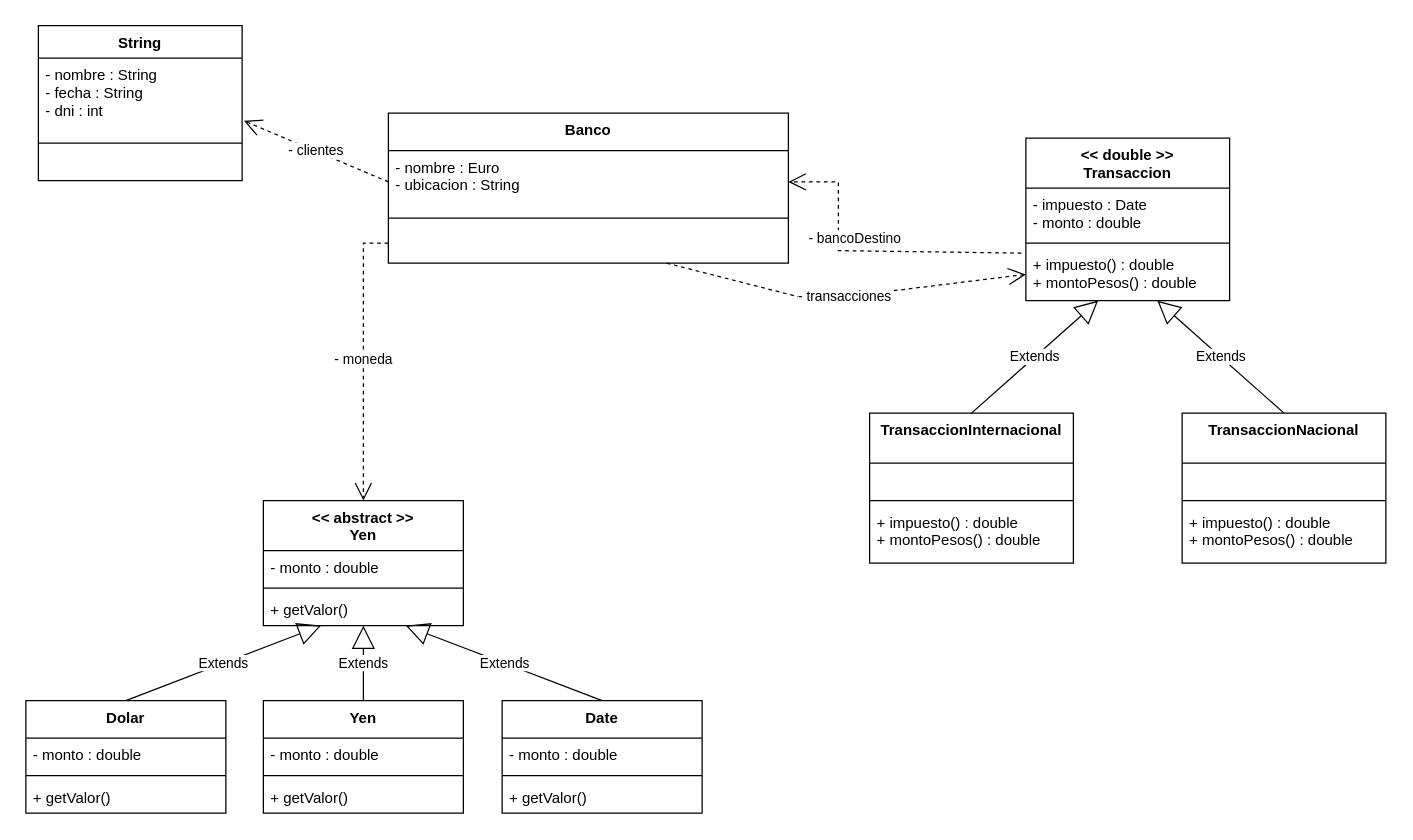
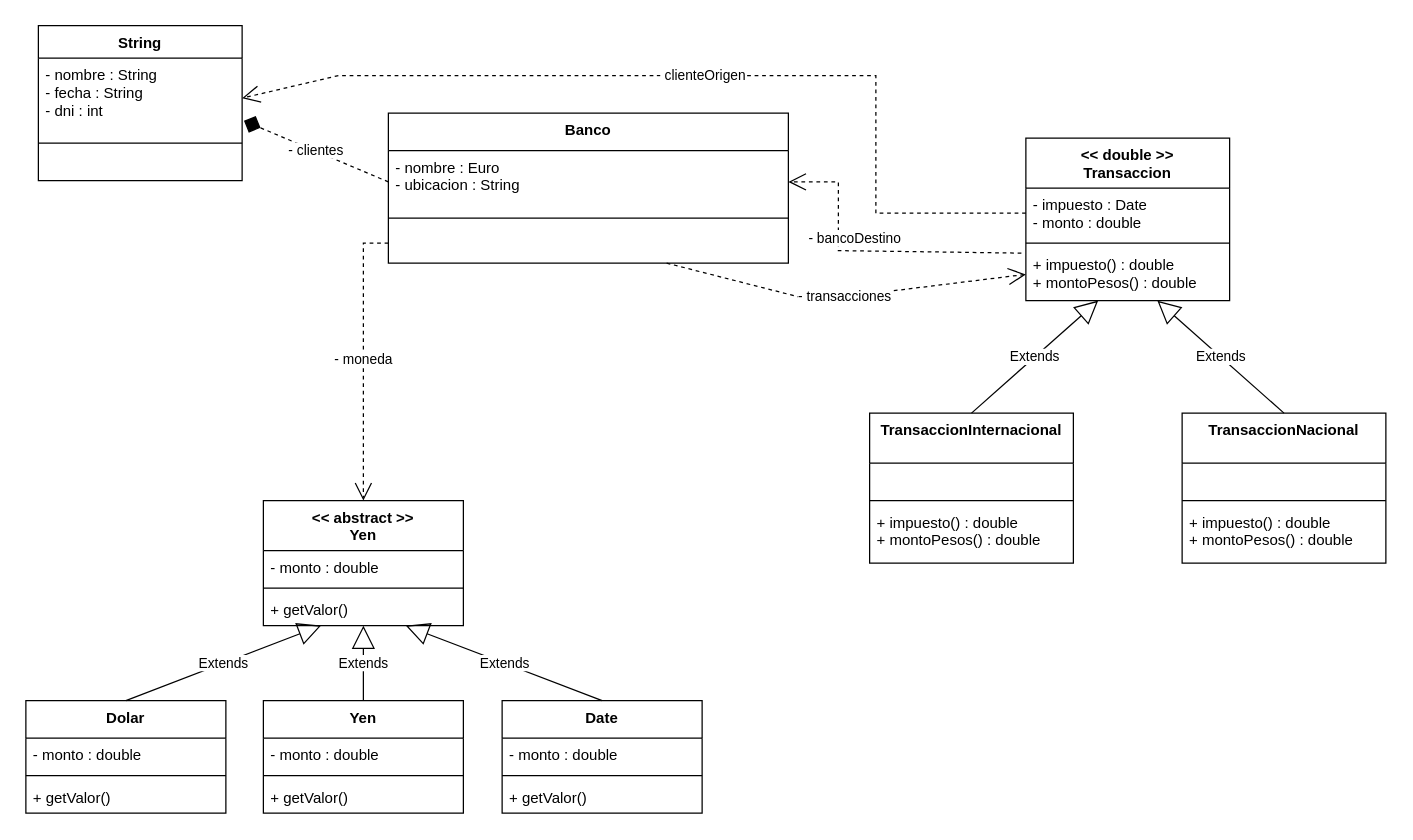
edge "- impuesto : Date - monto : double" -> "- nombre : String - fecha : String - dni : int": added, label "- clienteOrigen"
edge "- nombre : Euro - ubicacion : String" -> "- nombre : String - fecha : String - dni : int": arrowhead open -> diamond
